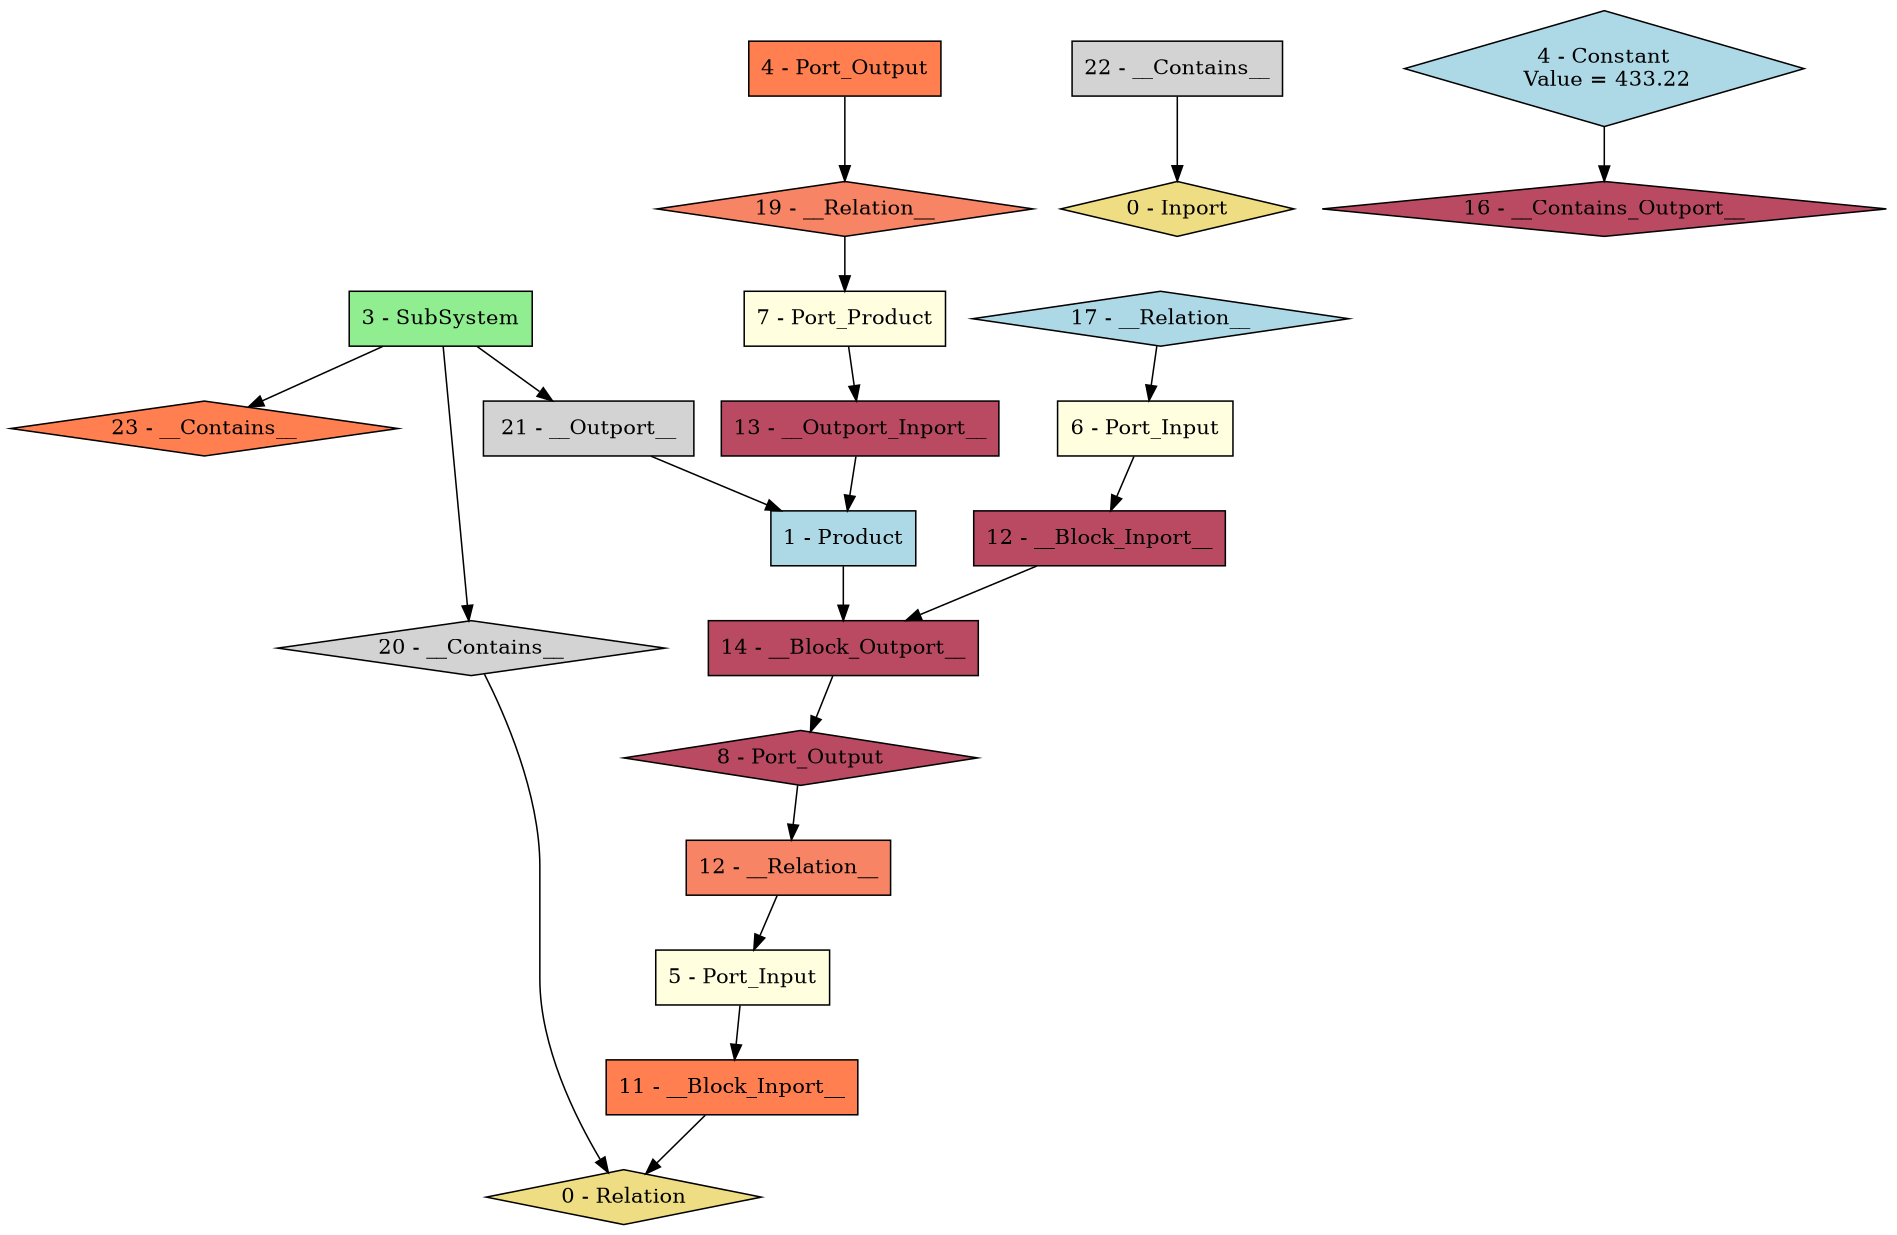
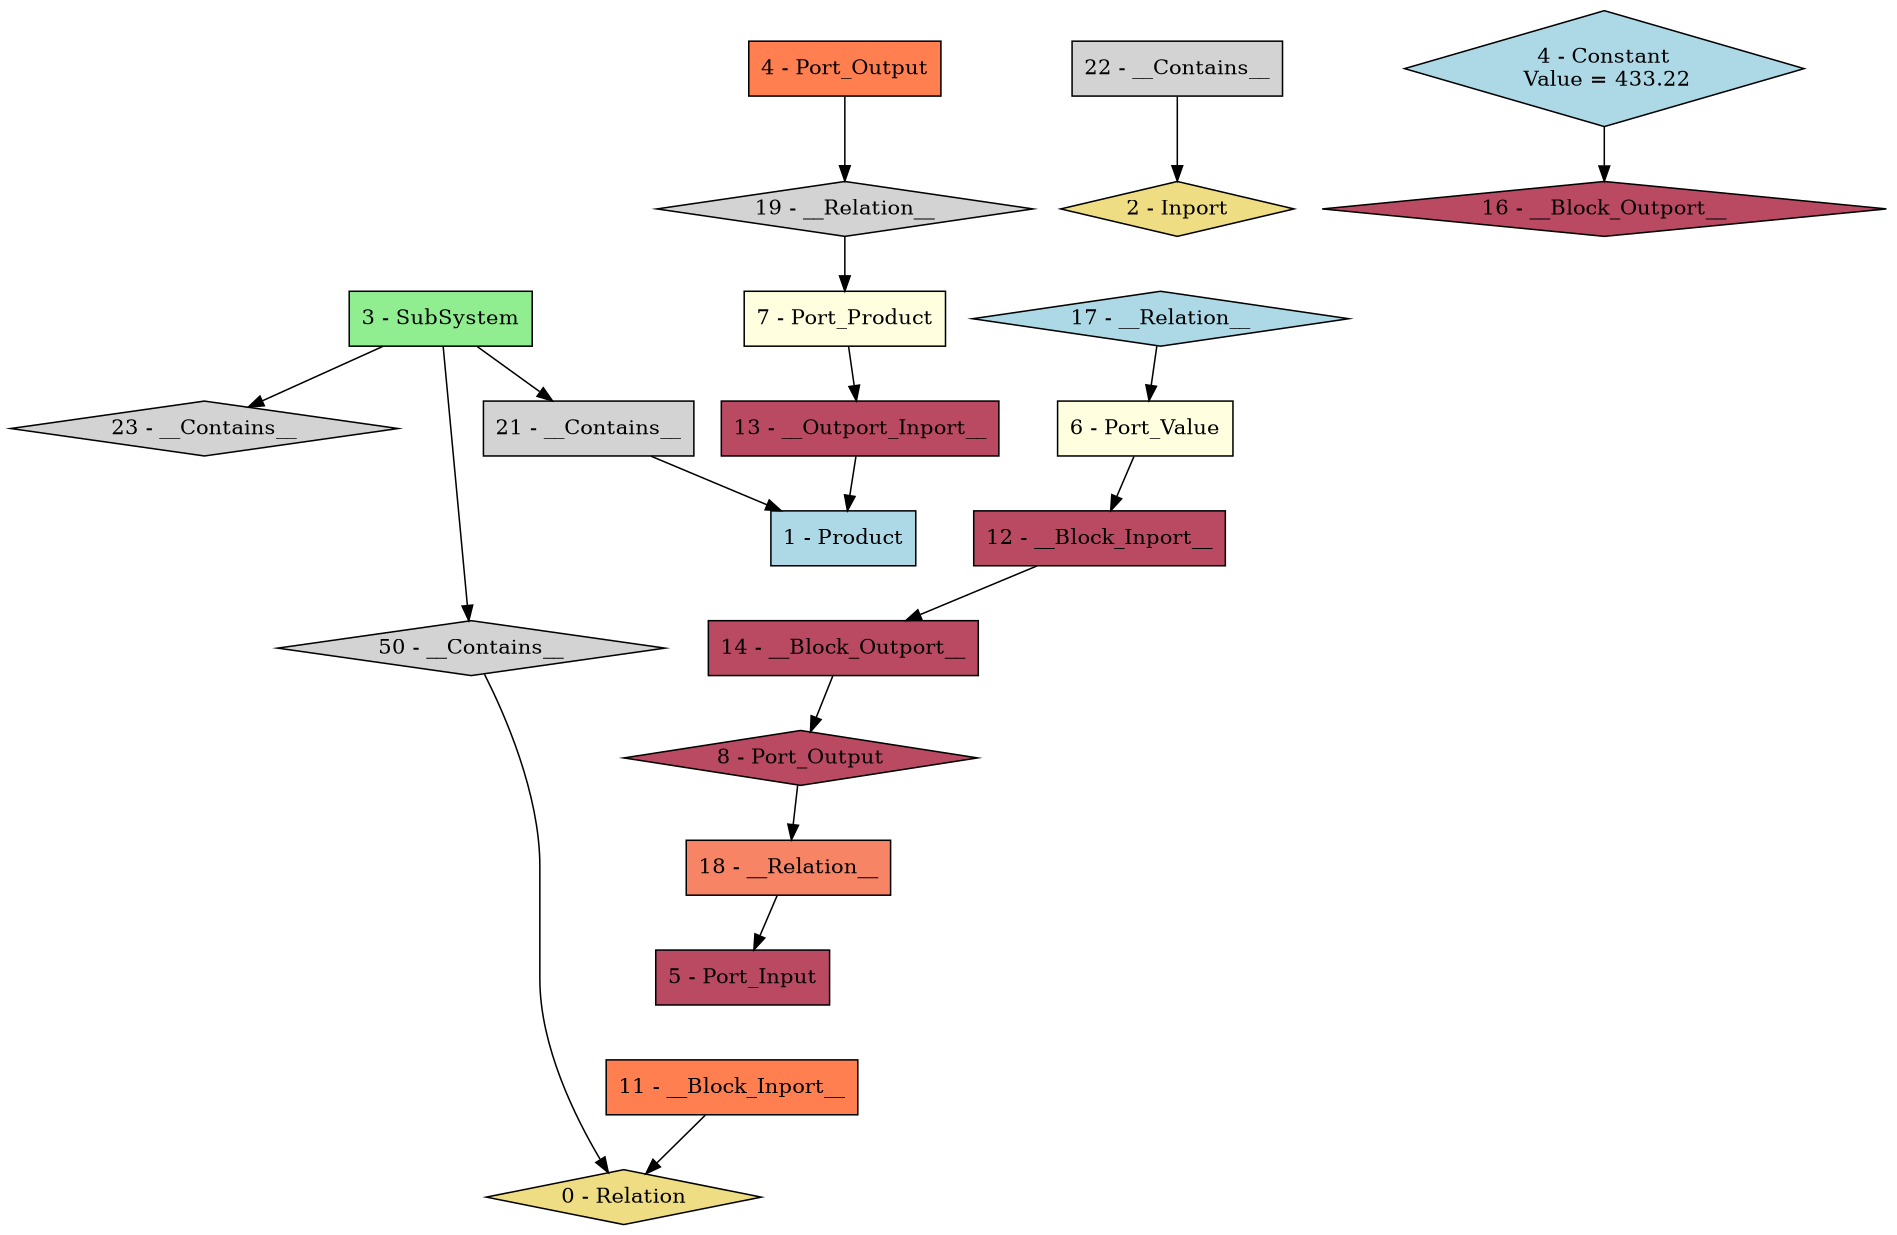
node "19 - __Relation__": fillcolor #f78465 -> lightgray
node "0 - Inport": label "0 - Inport" -> "2 - Inport"
node "16 - __Contains_Outport__": label "16 - __Contains_Outport__" -> "16 - __Block_Outport__"
node "23 - __Contains__": fillcolor coral -> lightgray
node "21 - __Outport__": label "21 - __Outport__" -> "21 - __Contains__"
node "6 - Port_Input": label "6 - Port_Input" -> "6 - Port_Value"
edge "1 - Product" -> "14 - __Block_Outport__": removed
node "20 - __Contains__": label "20 - __Contains__" -> "50 - __Contains__"
node "12 - __Relation__": label "12 - __Relation__" -> "18 - __Relation__"
node "5 - Port_Input": fillcolor lightyellow -> #b94a62
edge "5 - Port_Input" -> "11 - __Block_Inport__": removed
